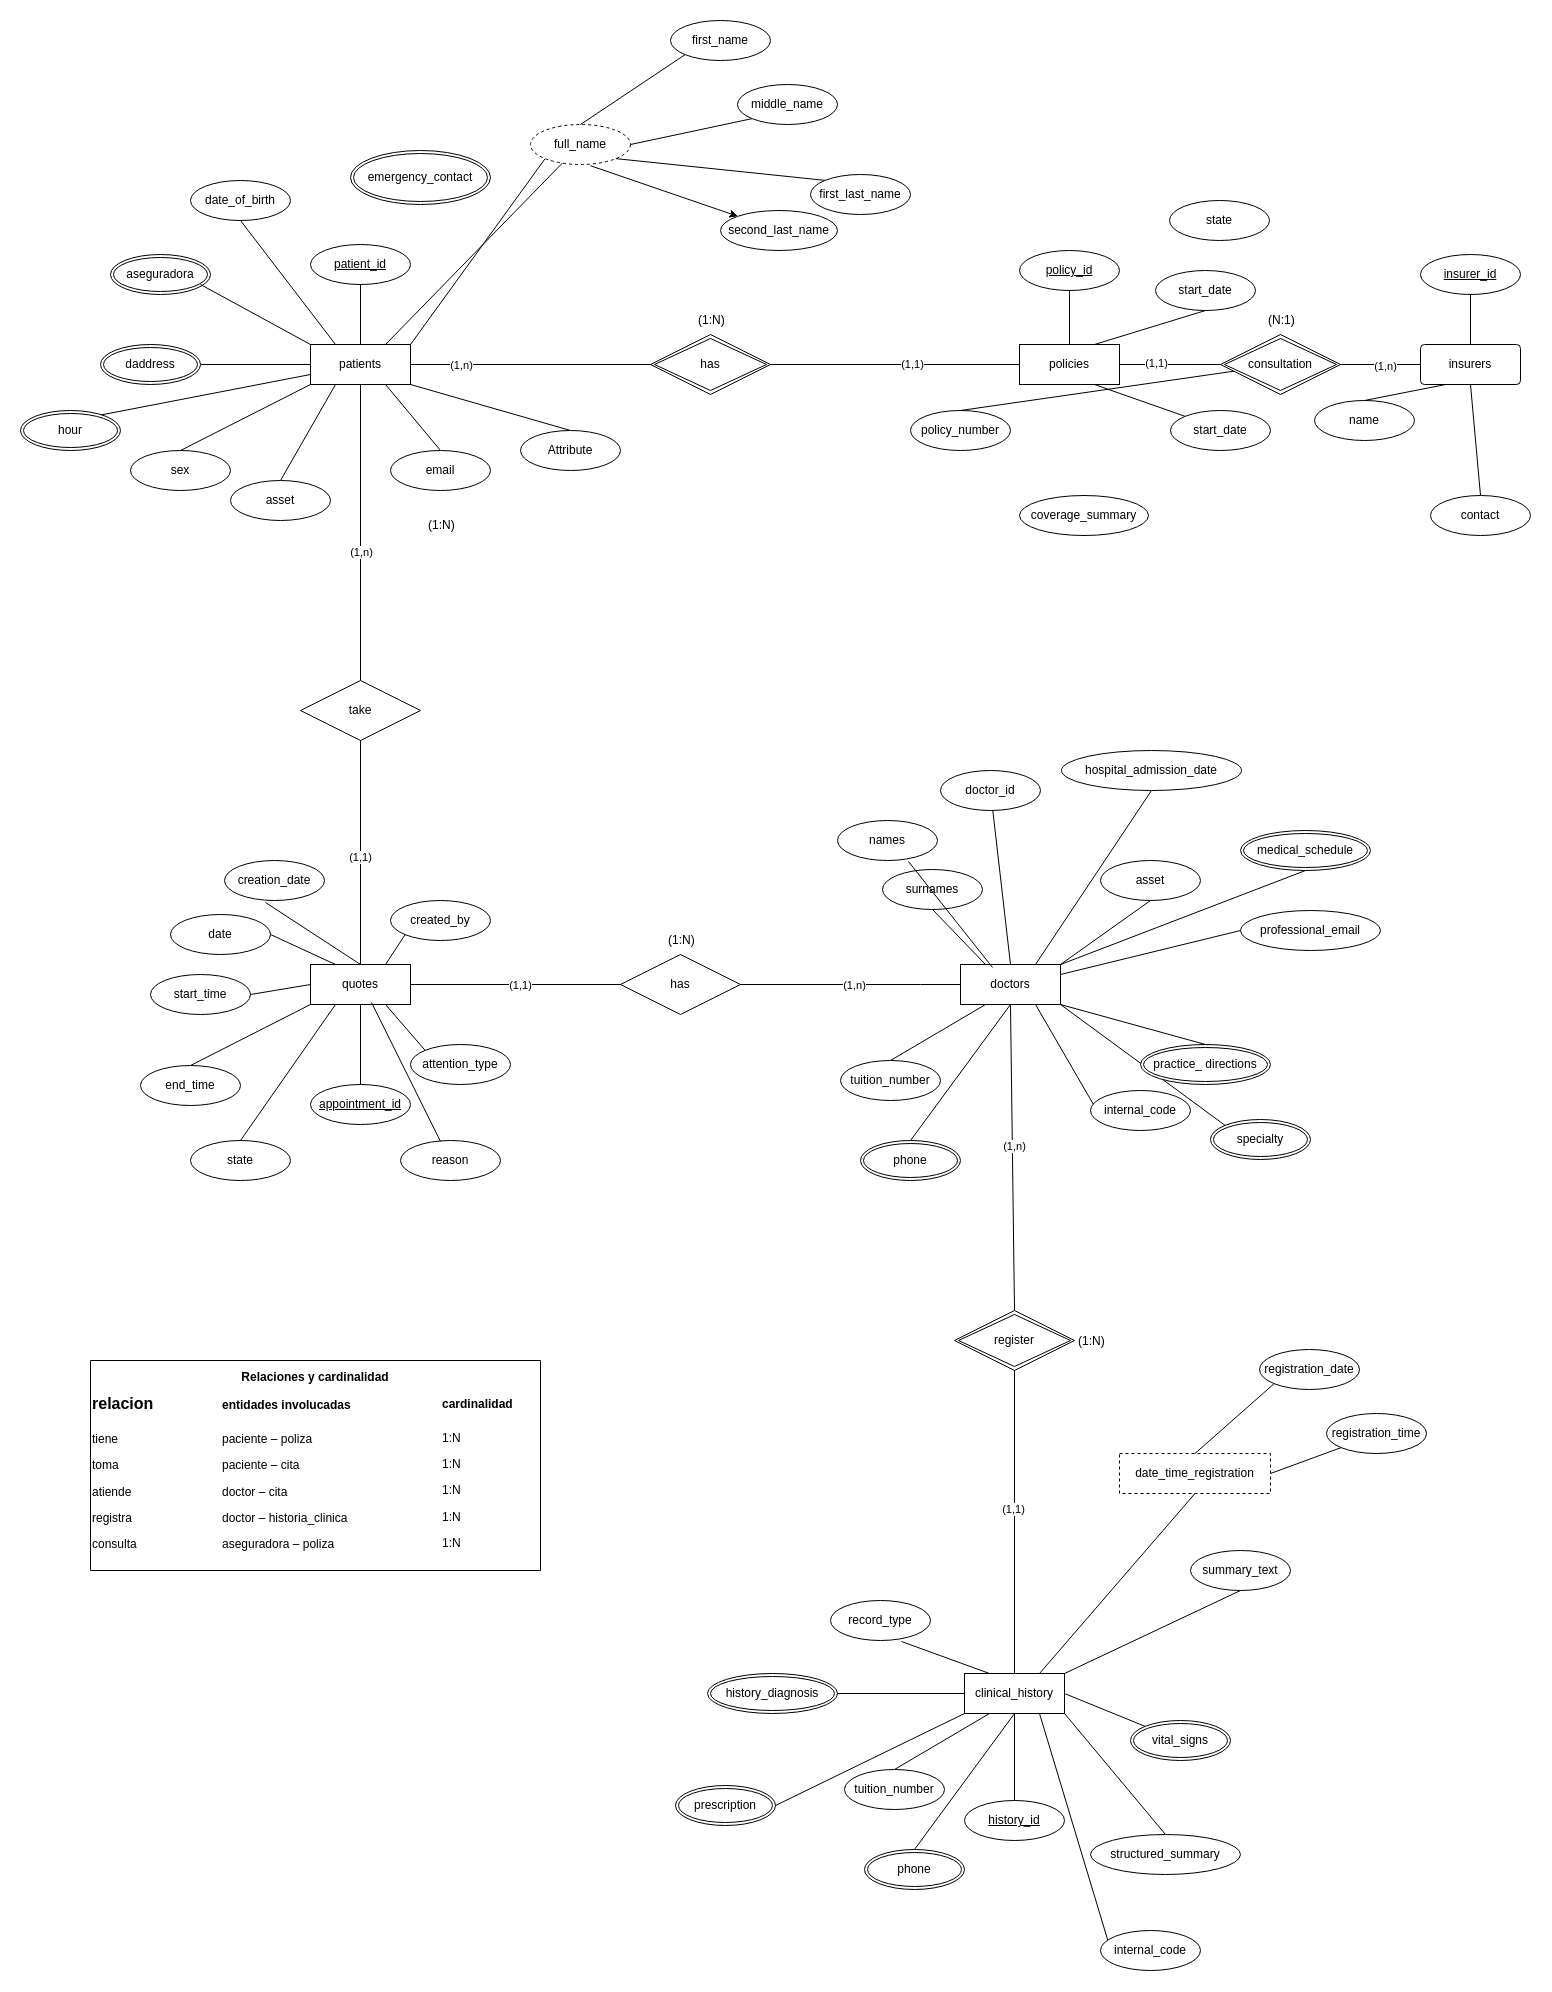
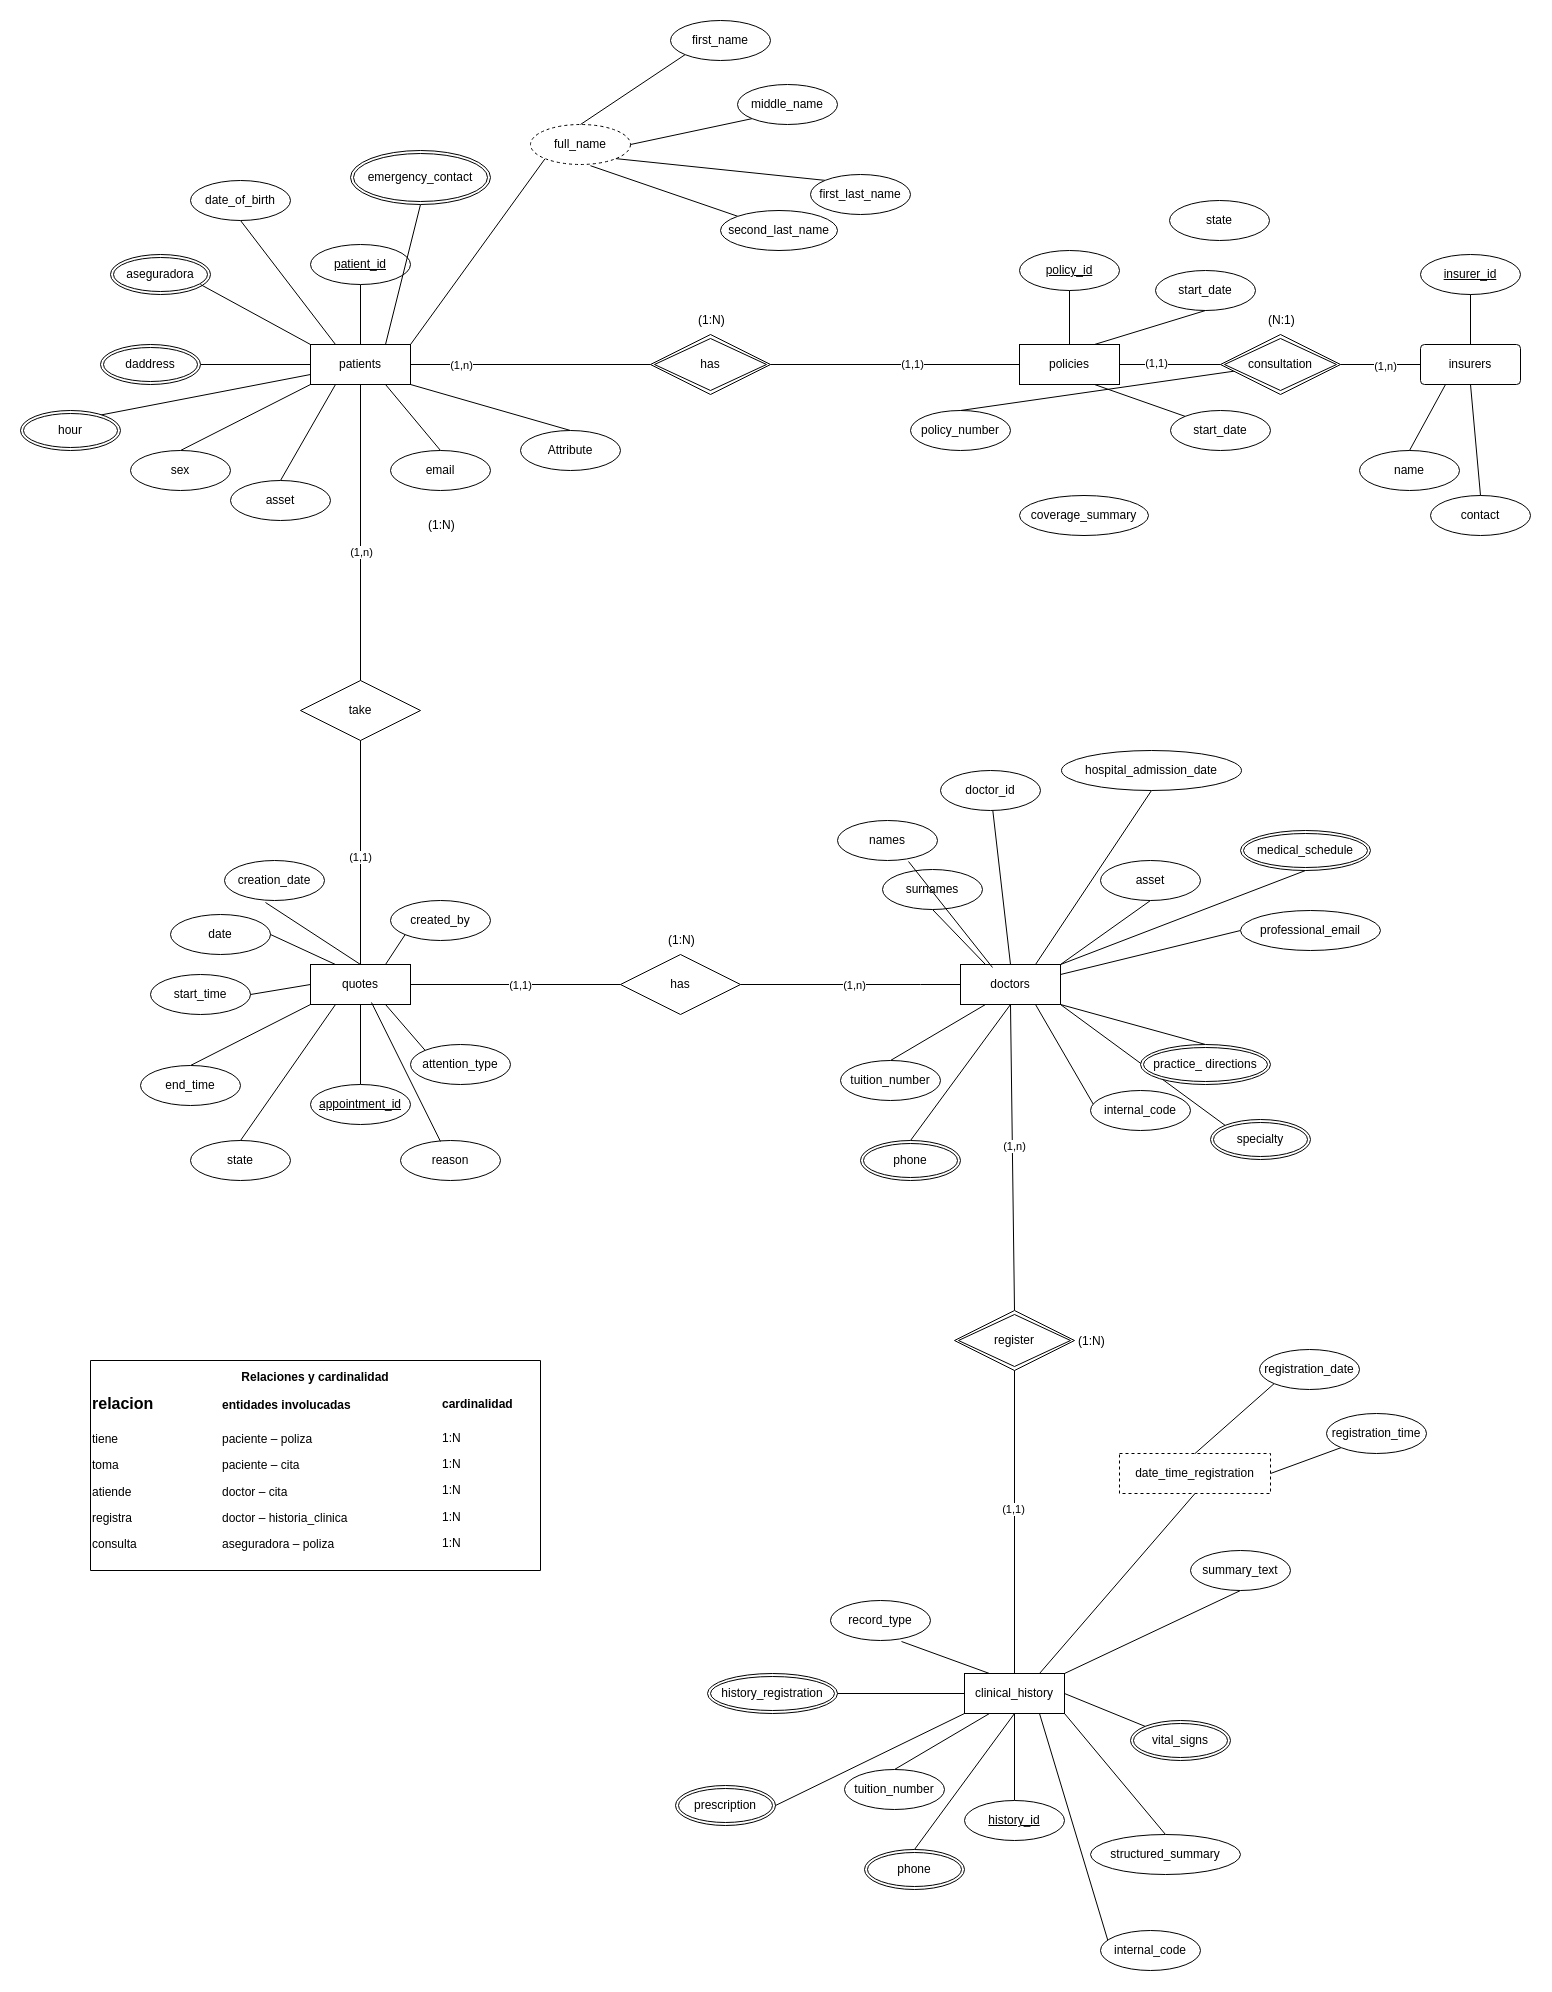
edge "full_name" -> "second_last_name": arrowhead classic -> none
edge "full_name" -- "patients": now "emergency_contact" -- "patients"
node "name": moved (1365, 421) -> (1410, 471)
node "history_diagnosis": label "history_diagnosis" -> "history_registration"
